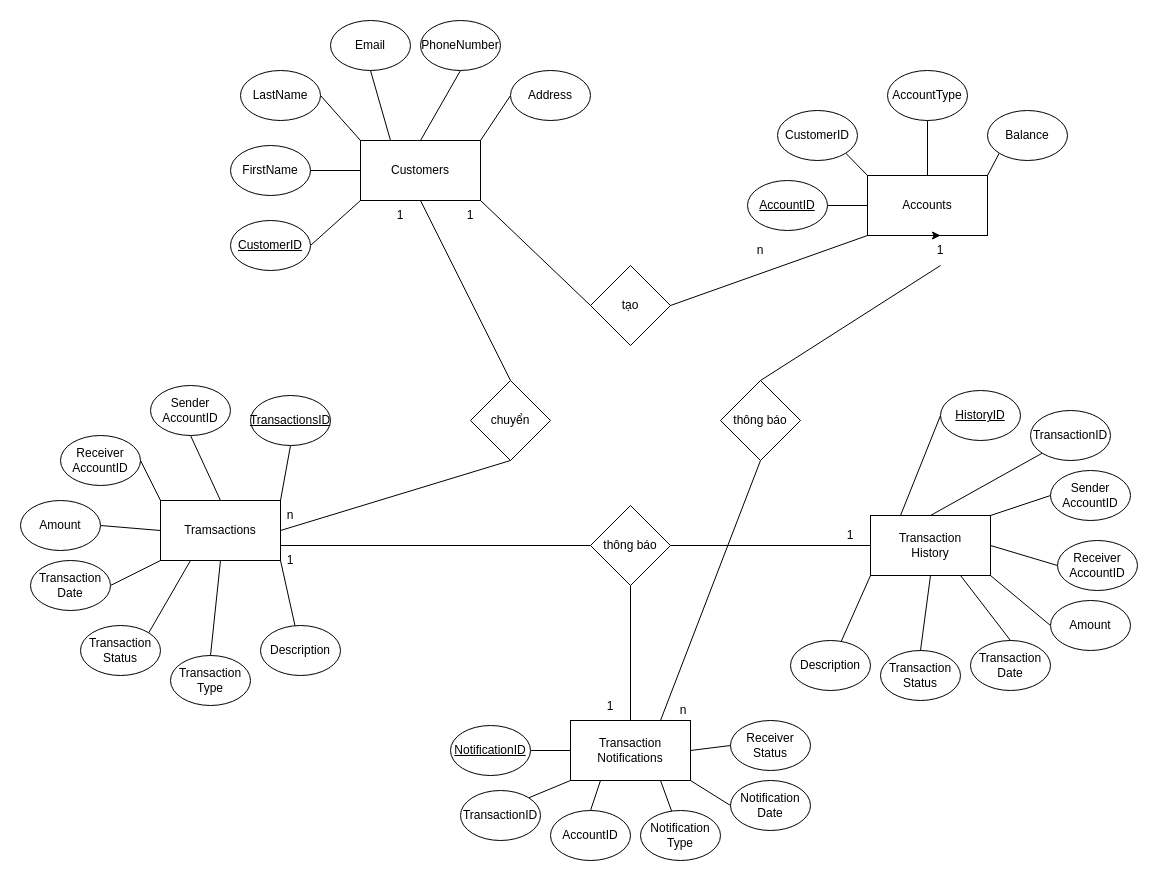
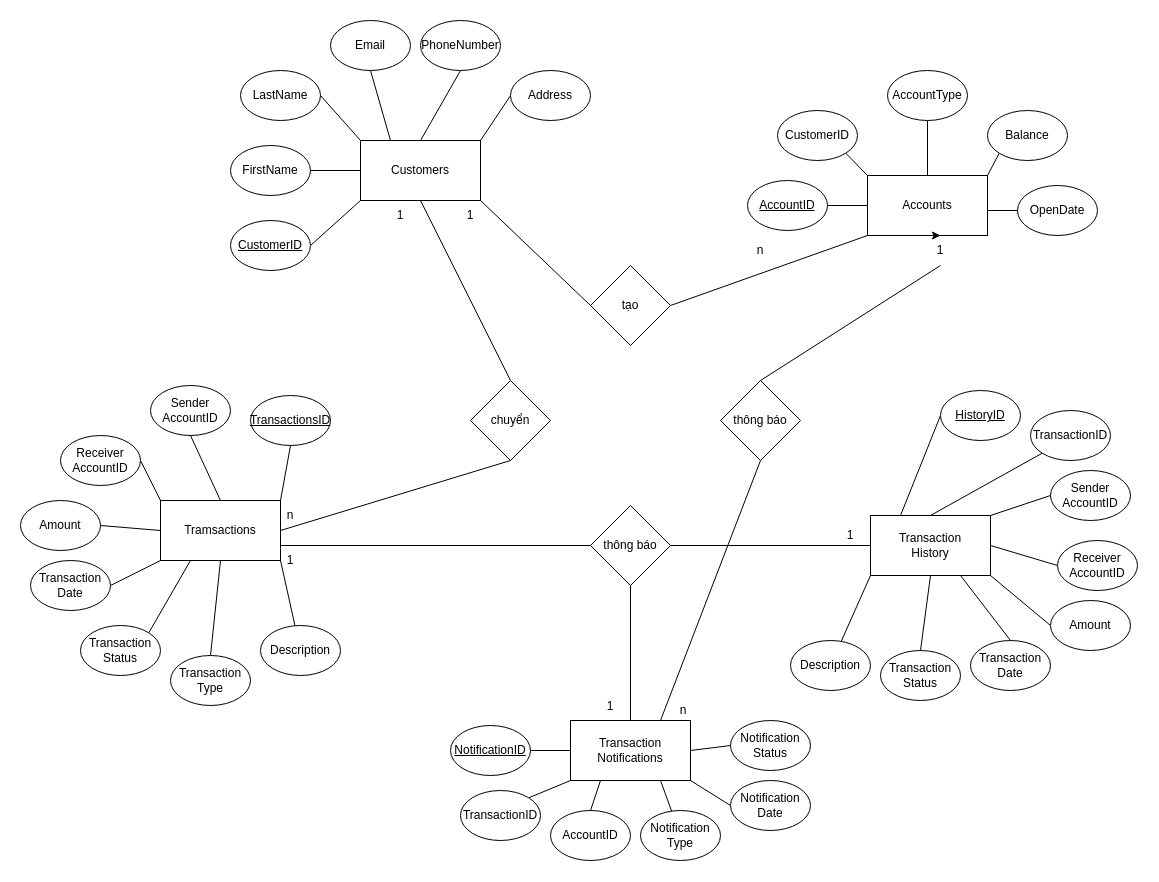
edge "Accounts" -- "OpenDate": added
node "OpenDate": added
node "Receiver Status": label "Receiver Status" -> "Notification Status"
